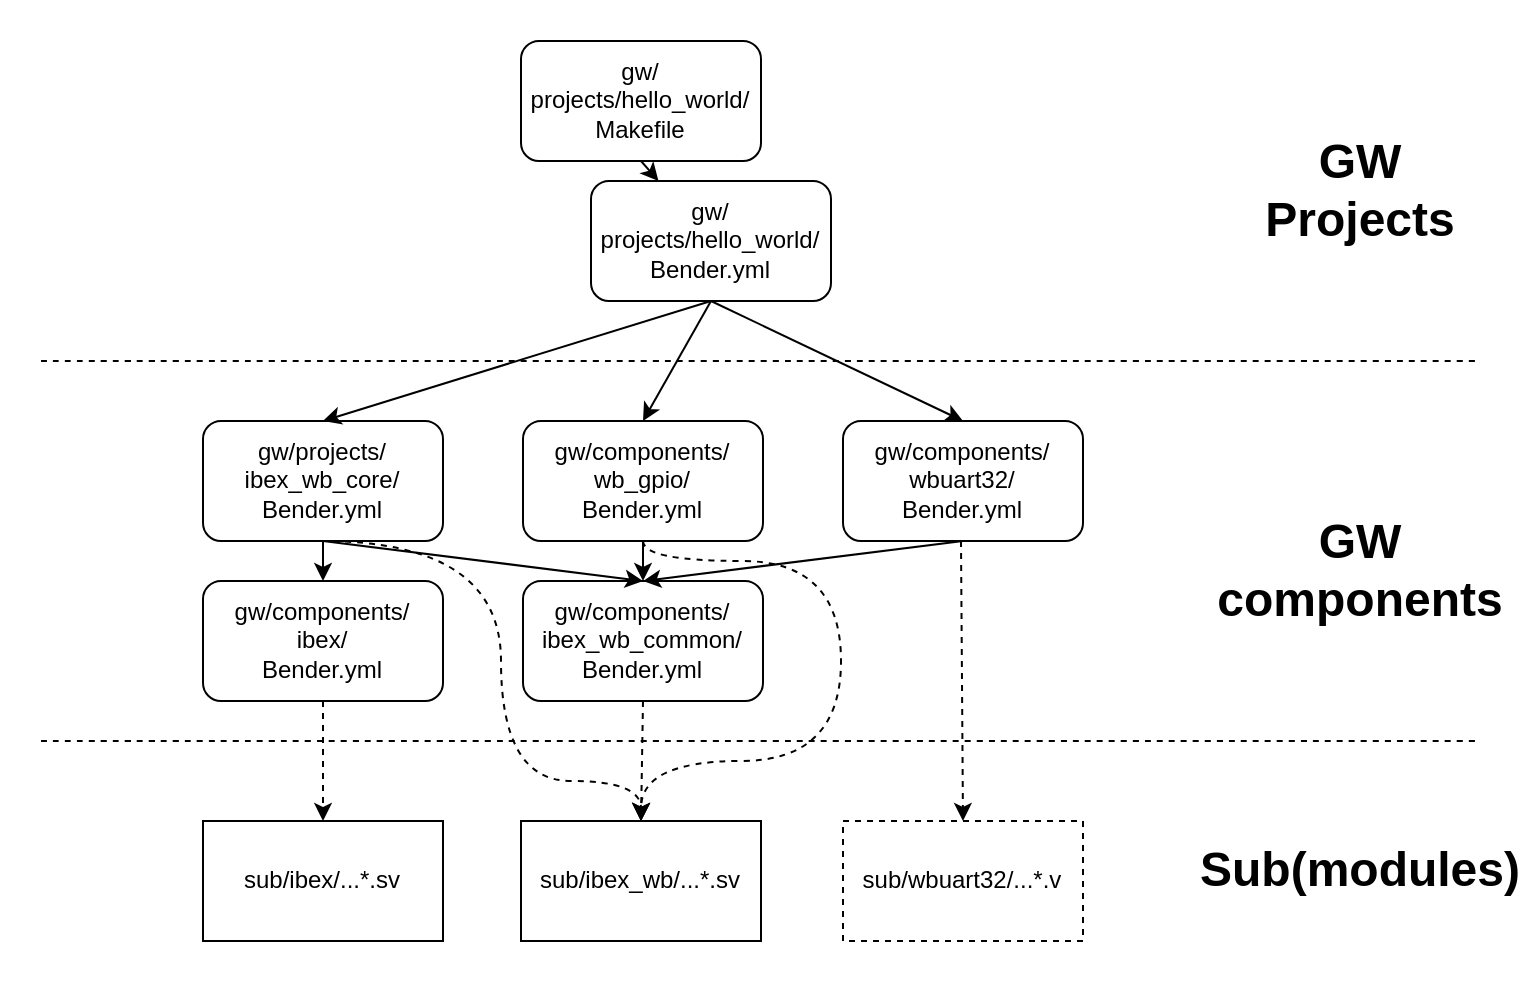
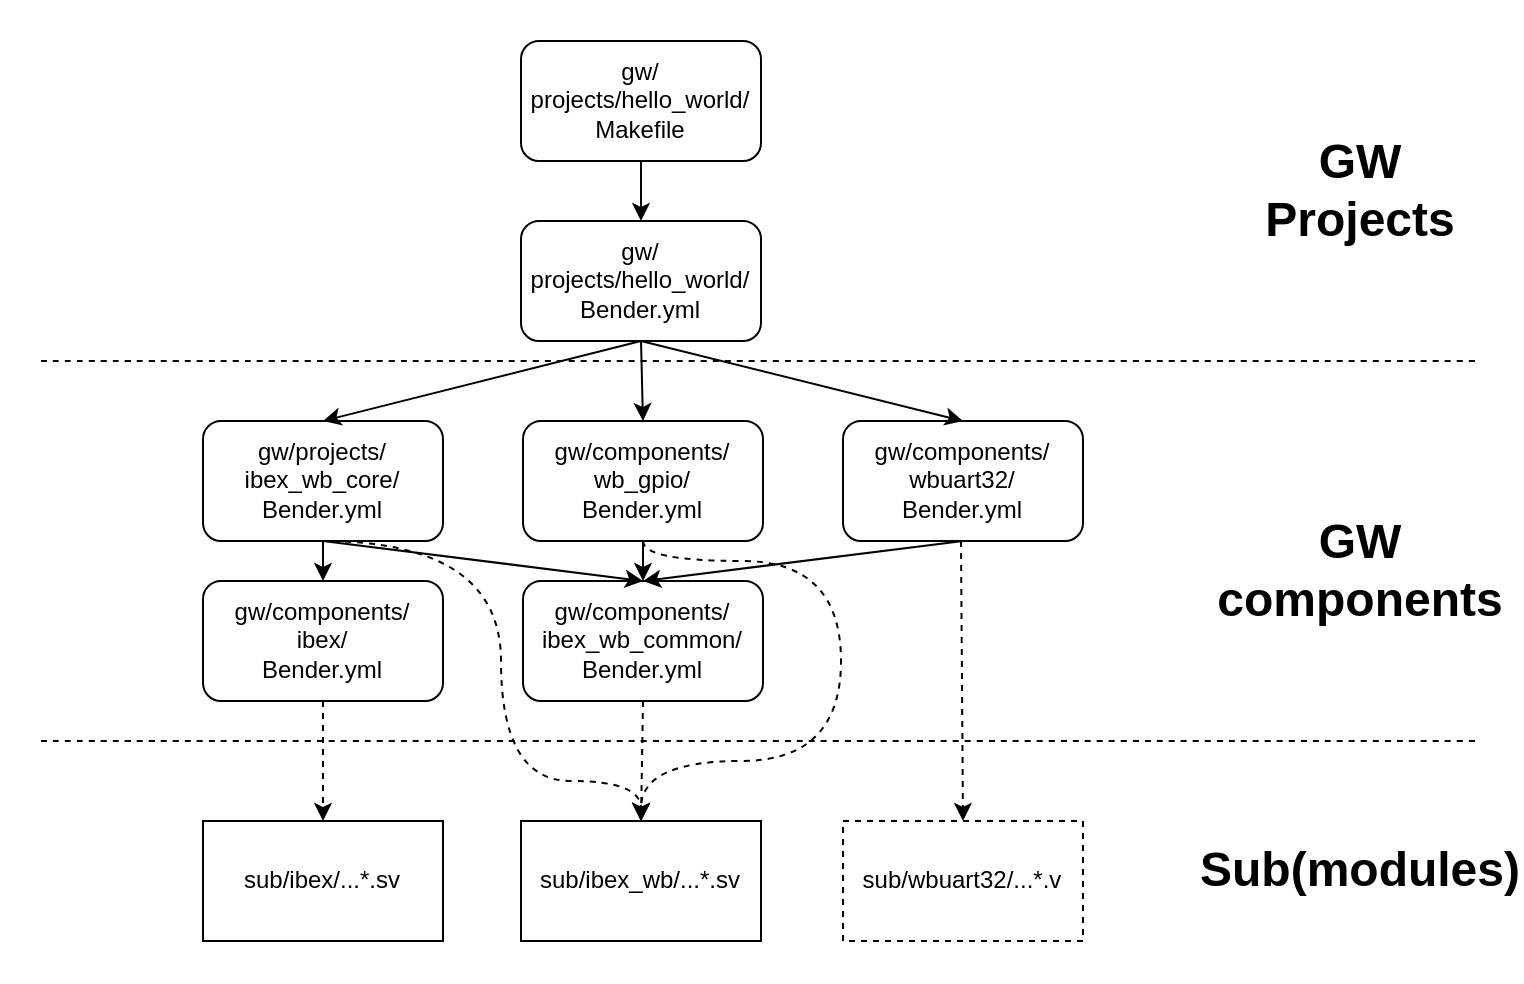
node "gw/ projects/hello_world/ Bender.yml": moved (711, 241) -> (641, 281)
